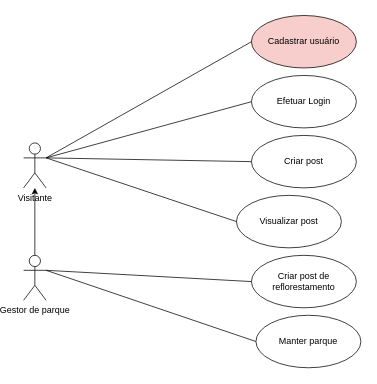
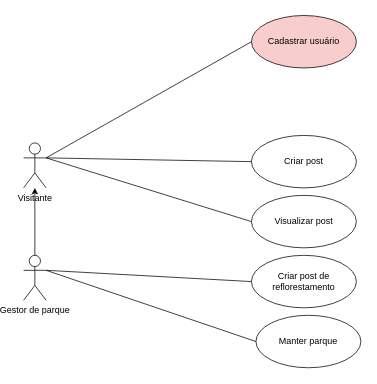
node "Efetuar Login": removed
edge "Efetuar Login" -- "Visitante": removed
node "Visualizar post": moved (289, 222) -> (304, 222)
